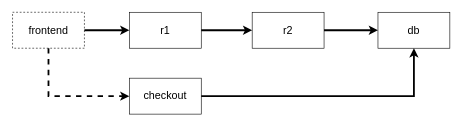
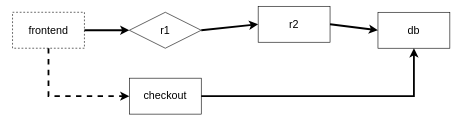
node "r1": shape rectangle -> diamond
node "r2": moved (288, 30) -> (294, 24)
